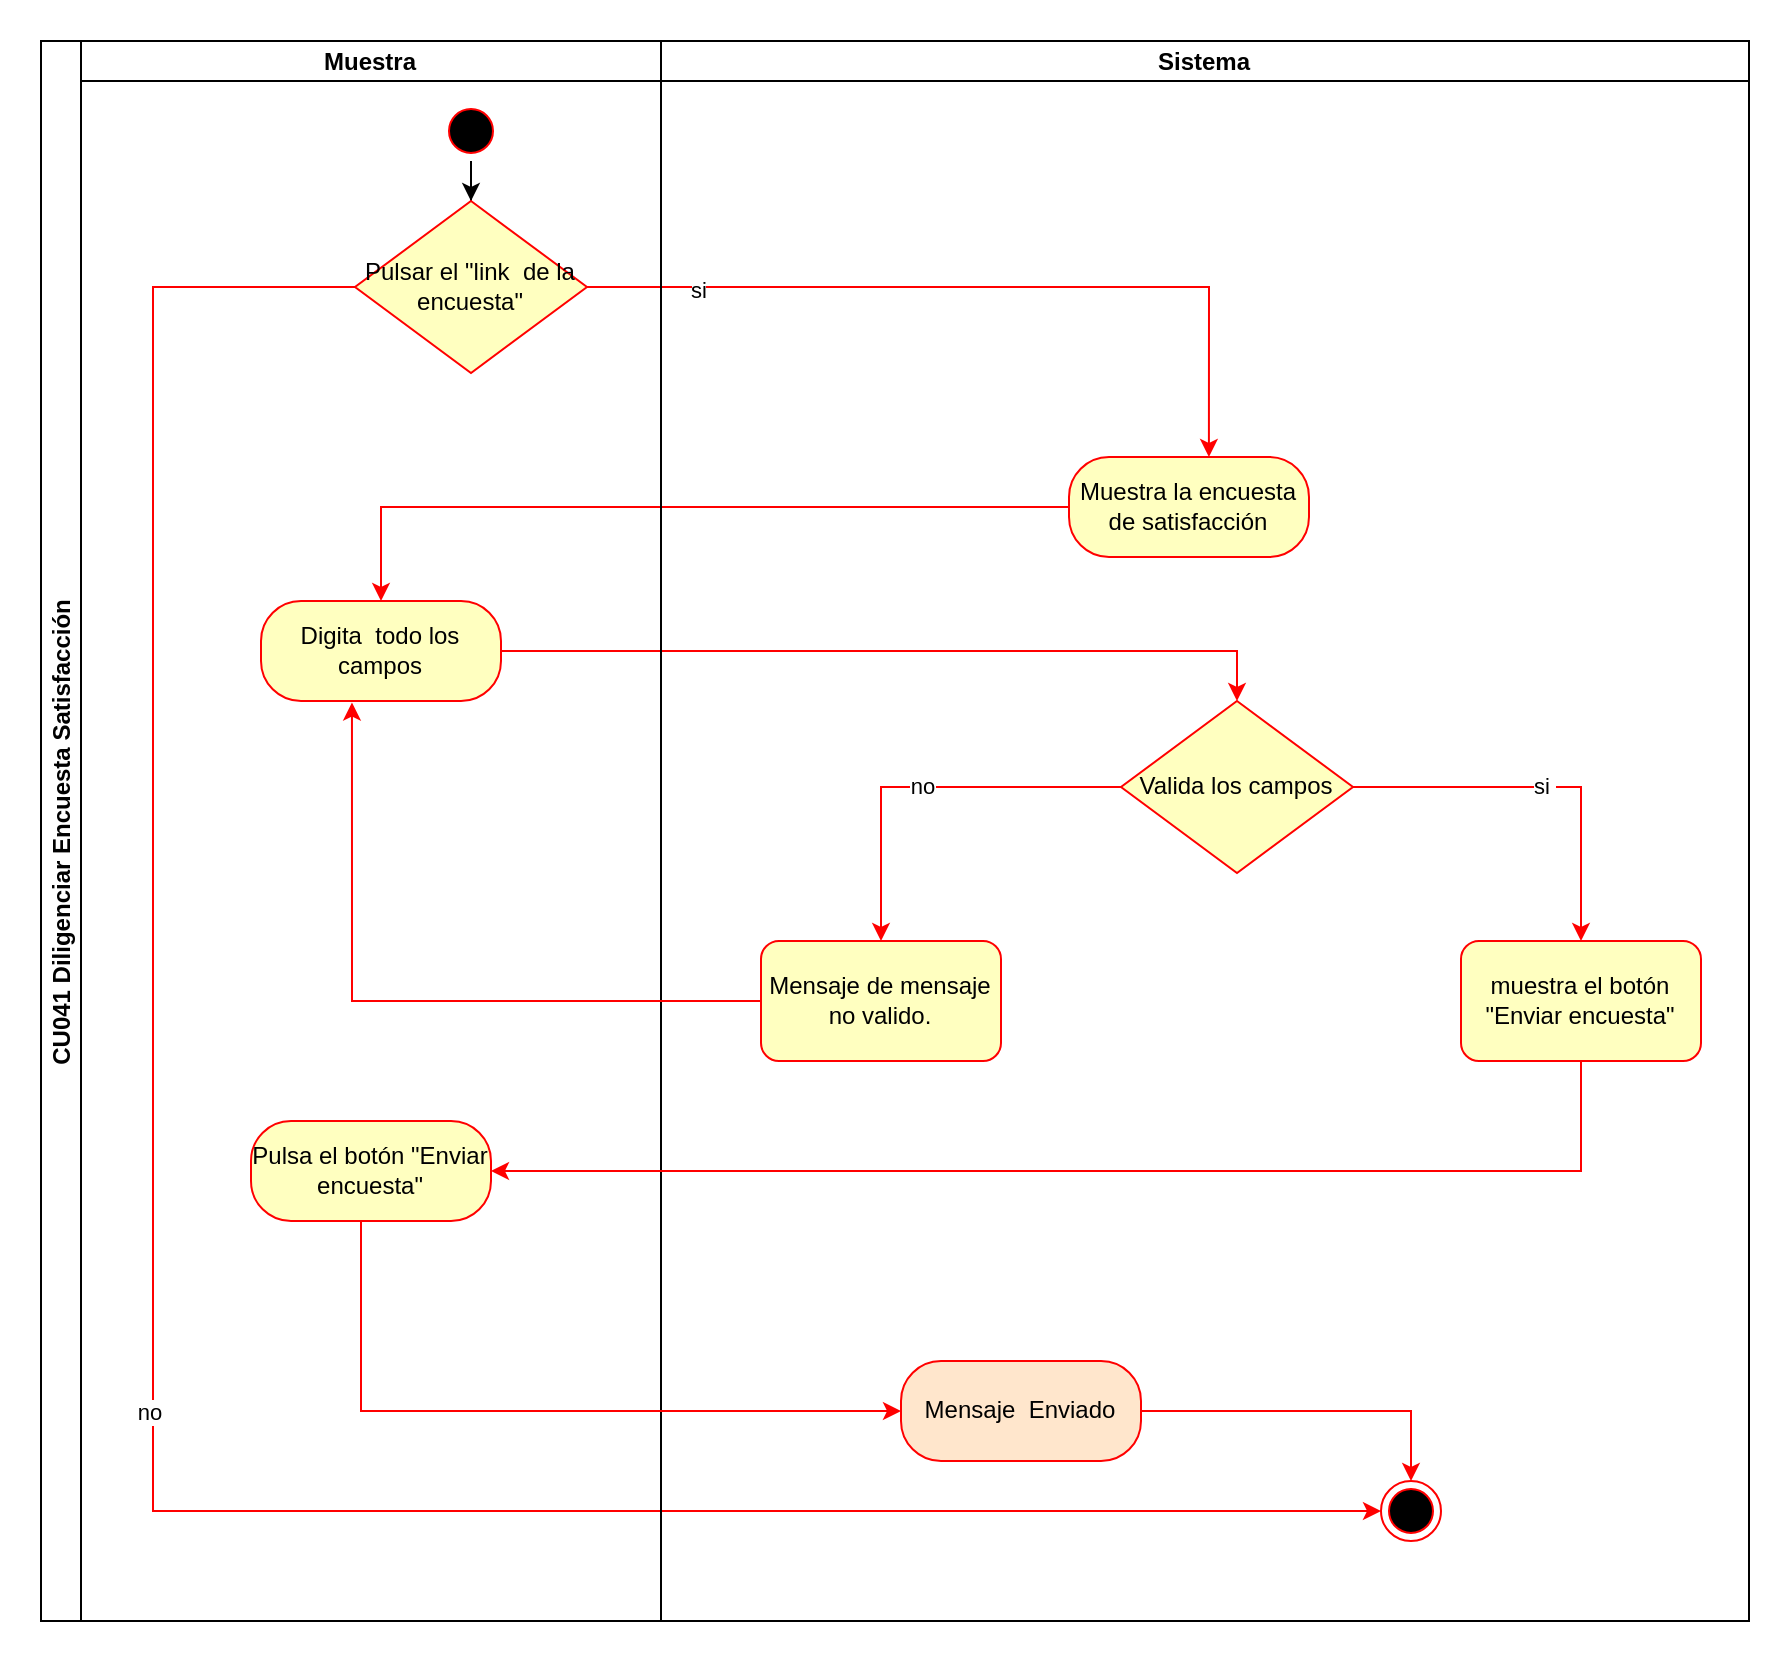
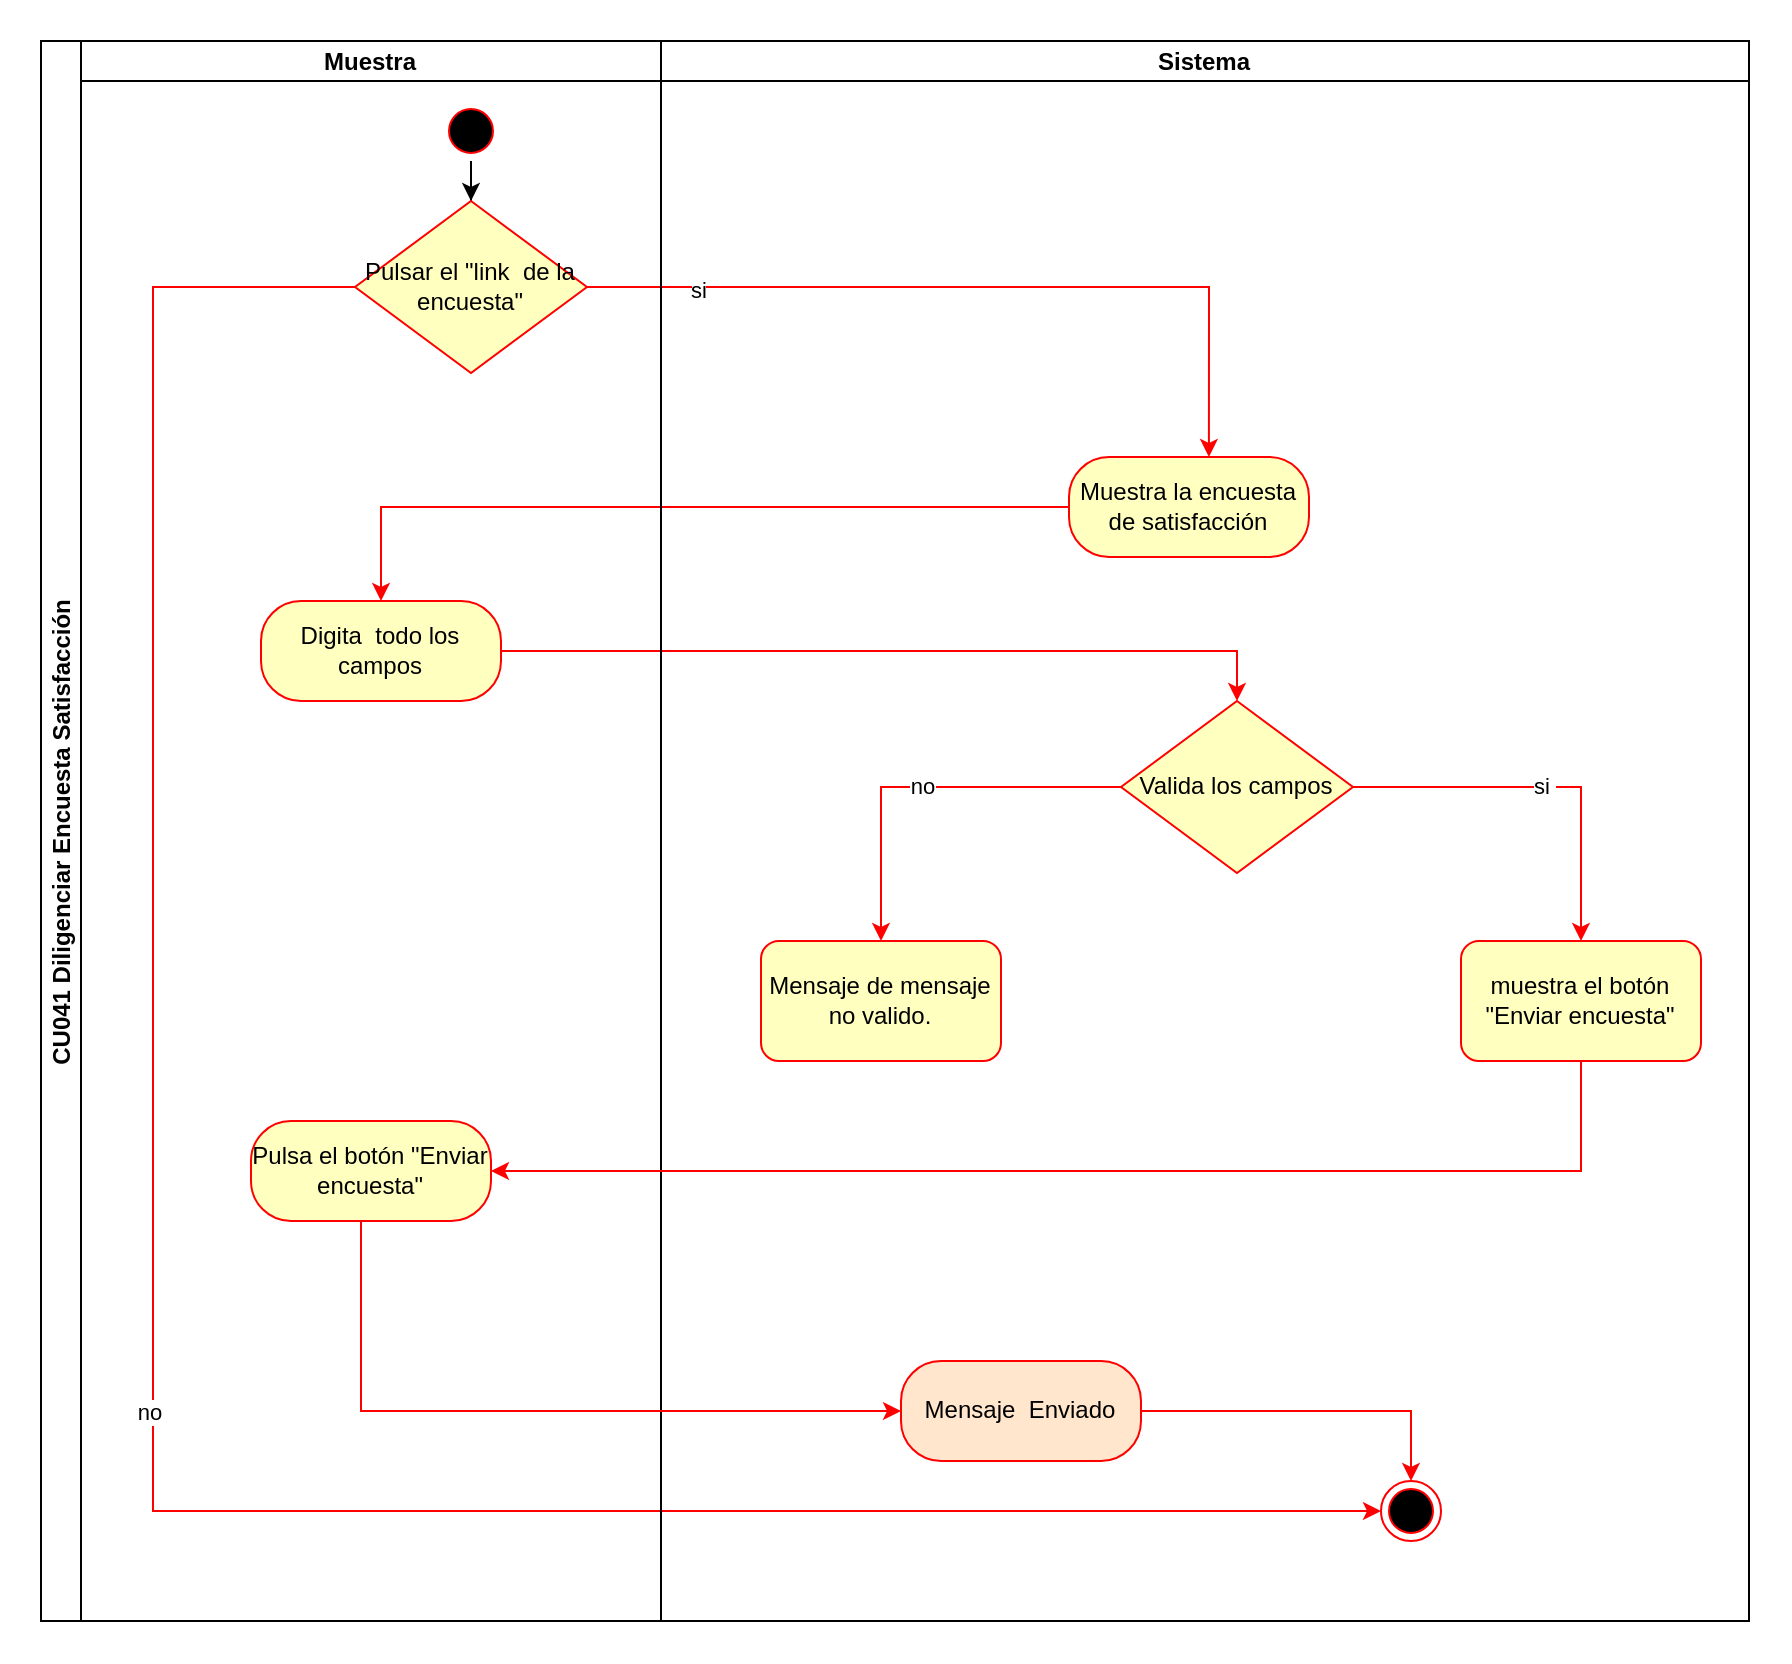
edge "Mensaje de mensaje no valido." -> "Digita todo los campos": removed
